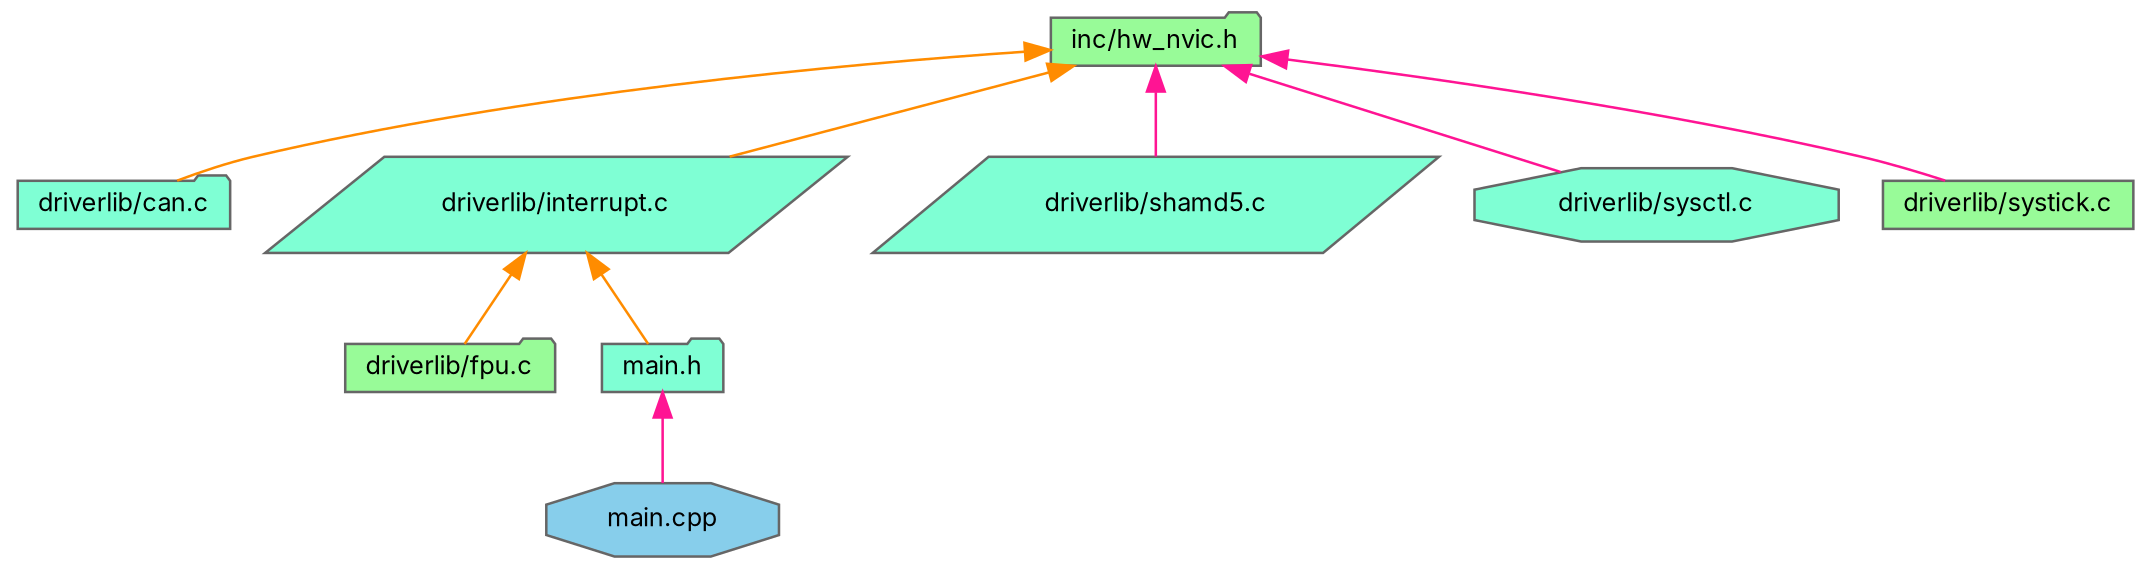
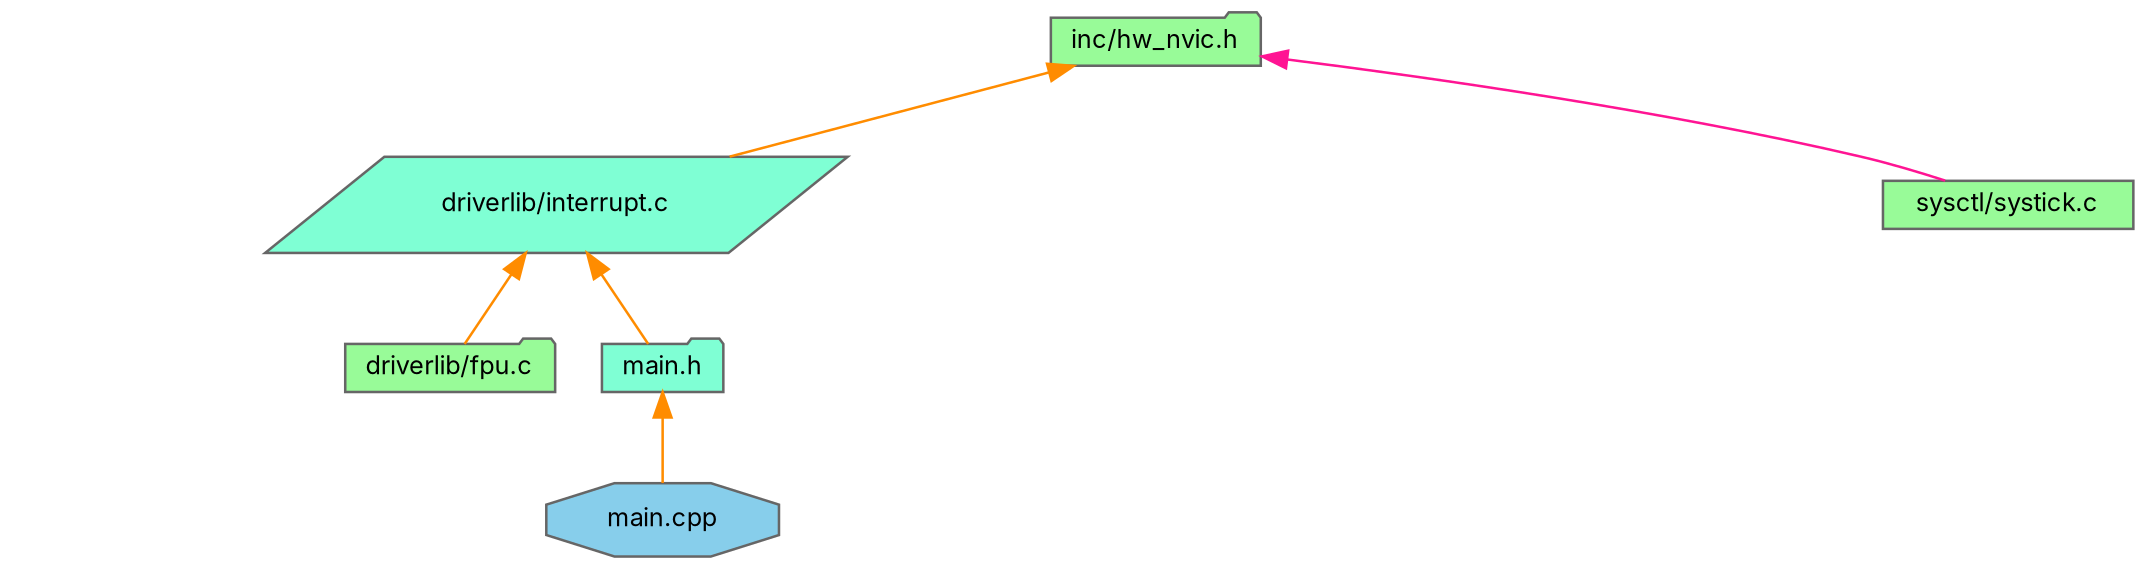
node "driverlib/can.c": removed
node "driverlib/shamd5.c": removed
node "driverlib/sysctl.c": removed
node "driverlib/systick.c": label "driverlib/systick.c" -> "sysctl/systick.c"
edge "main.cpp" -> "main.h": color deeppink -> darkorange
